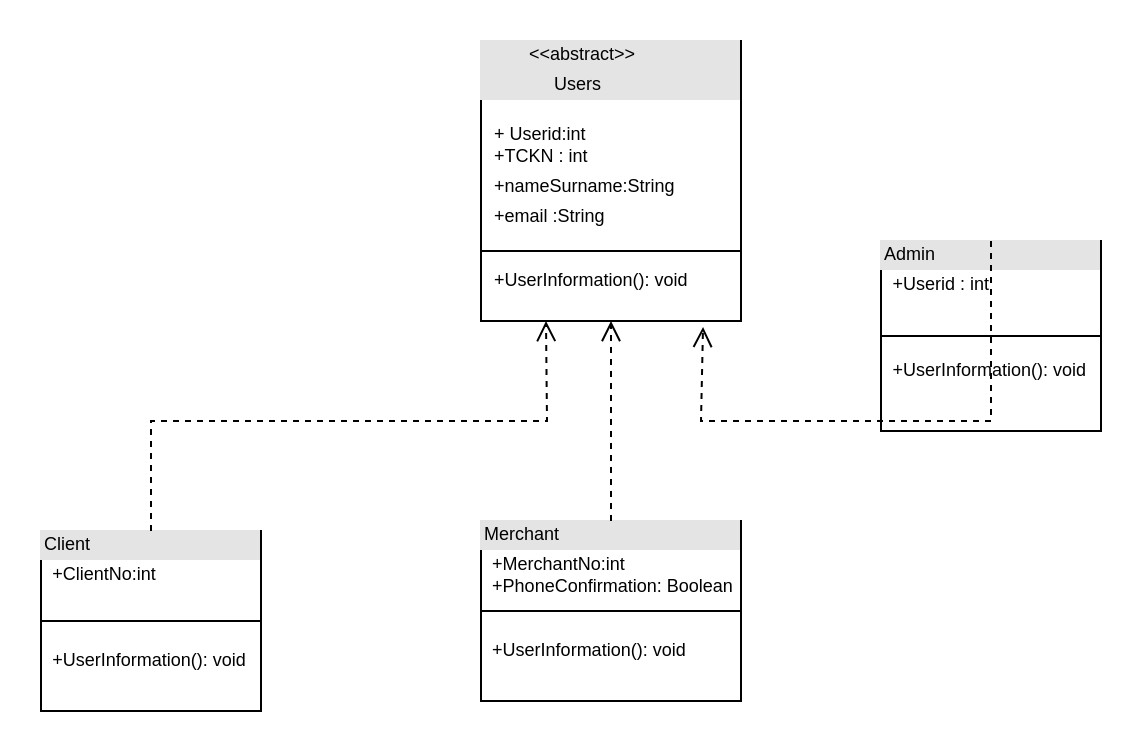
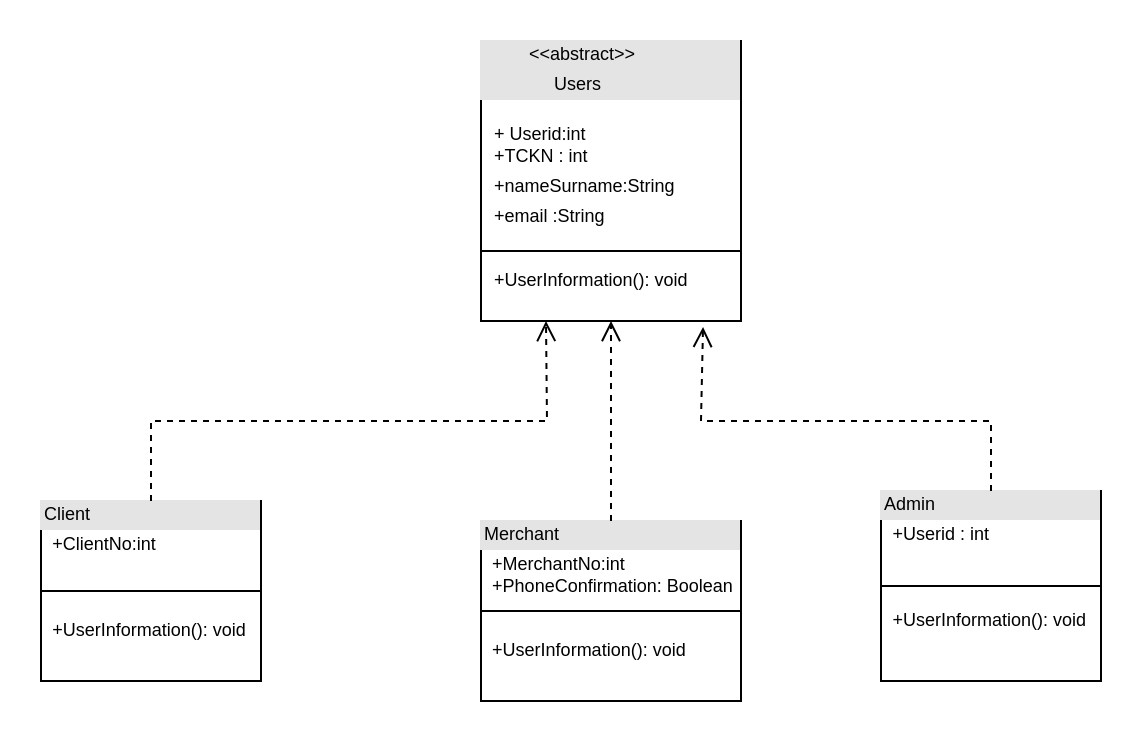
node "Admin +Userid : int +UserInformation(): void": moved (991, 336) -> (991, 586)
node "Client +ClientNo:int +UserInformation(): void": moved (151, 621) -> (151, 591)
